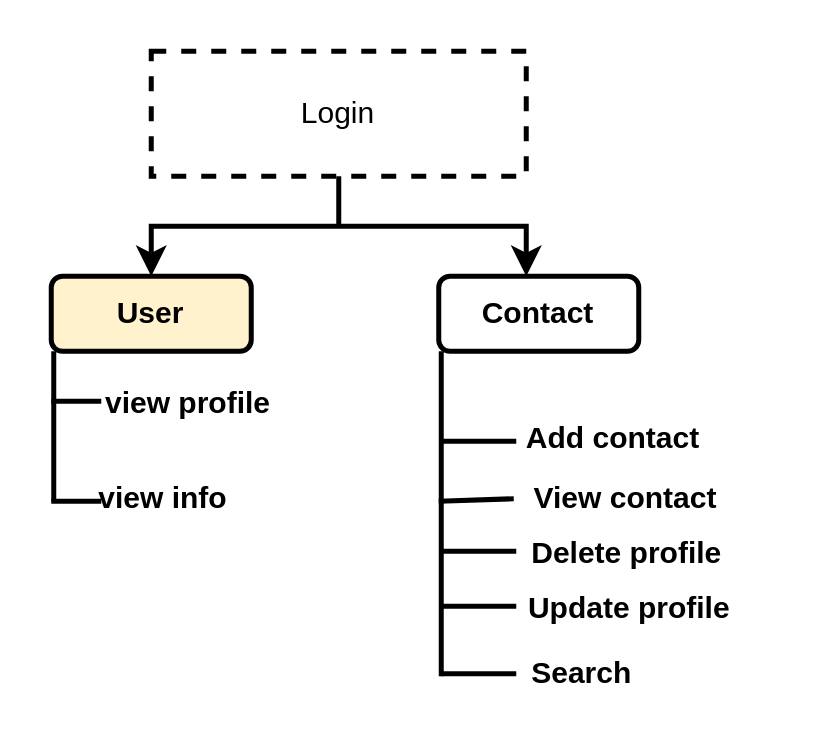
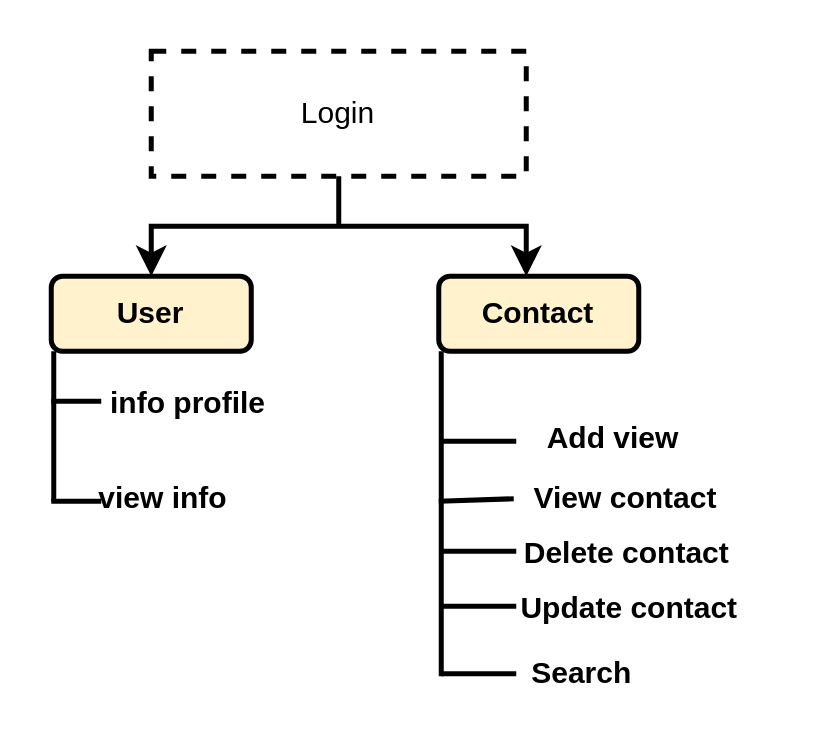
node "Contact": fillcolor #ffffff -> #fff2cc
node "view profile": label "view profile" -> "info profile"
node "Add contact": label "Add contact" -> "Add view"
node "Delete profile": label "Delete profile" -> "Delete contact"
node "Update profile": label "Update profile" -> "Update contact"
